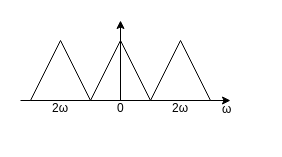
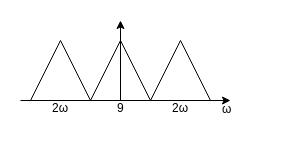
node "0": label "0" -> "9"
